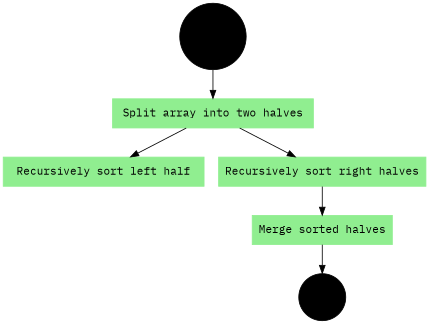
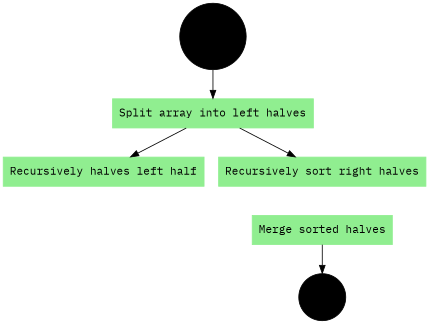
node "Split array into two halves": label "Split array into two halves" -> "Split array into left halves"
node "Recursively sort left half": label "Recursively sort left half" -> "Recursively halves left half"
edge "Recursively sort right halves" -> "Merge sorted halves": removed
